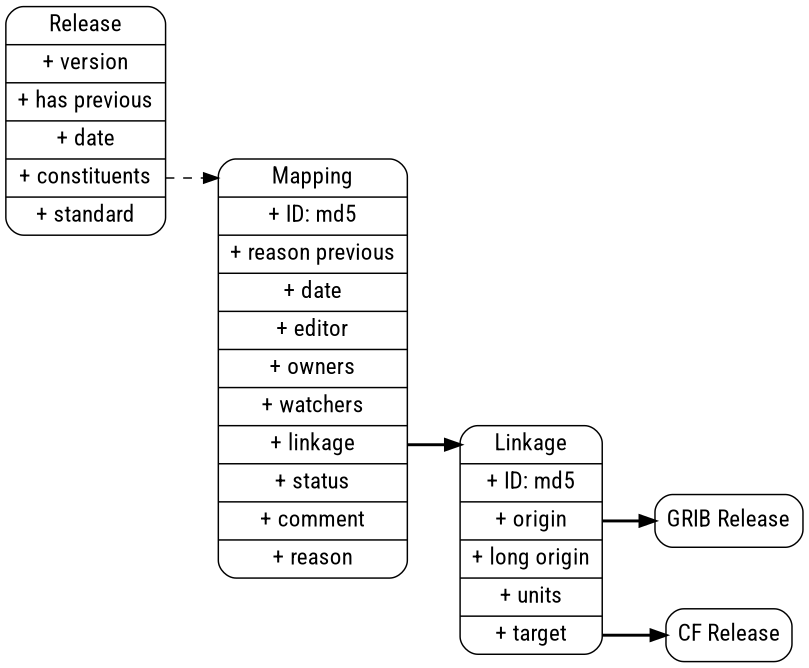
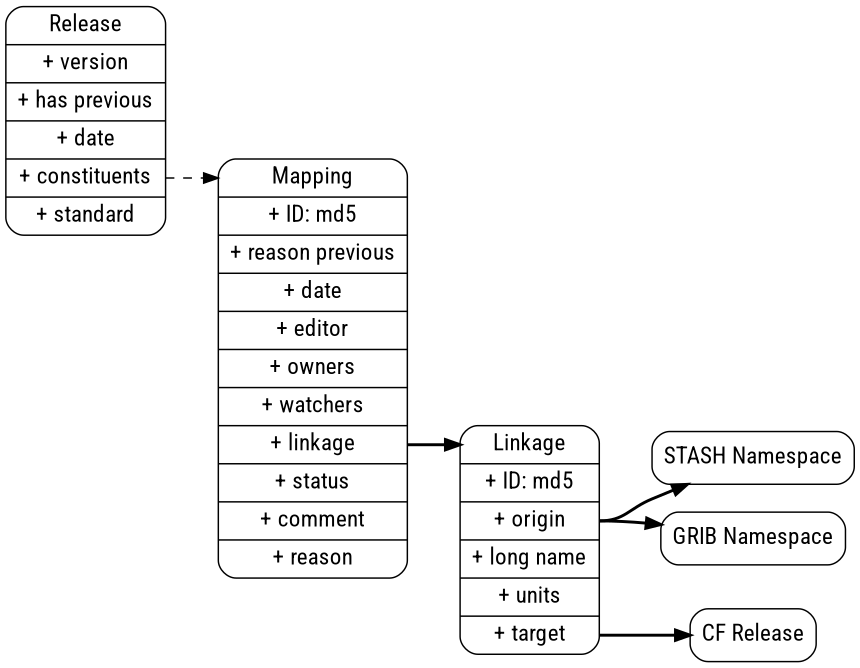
node "STASH Namespace": added
node "GRIB Release": label "GRIB Release" -> "GRIB Namespace"
node "Linkage": text "+ long origin" -> "+ long name"
